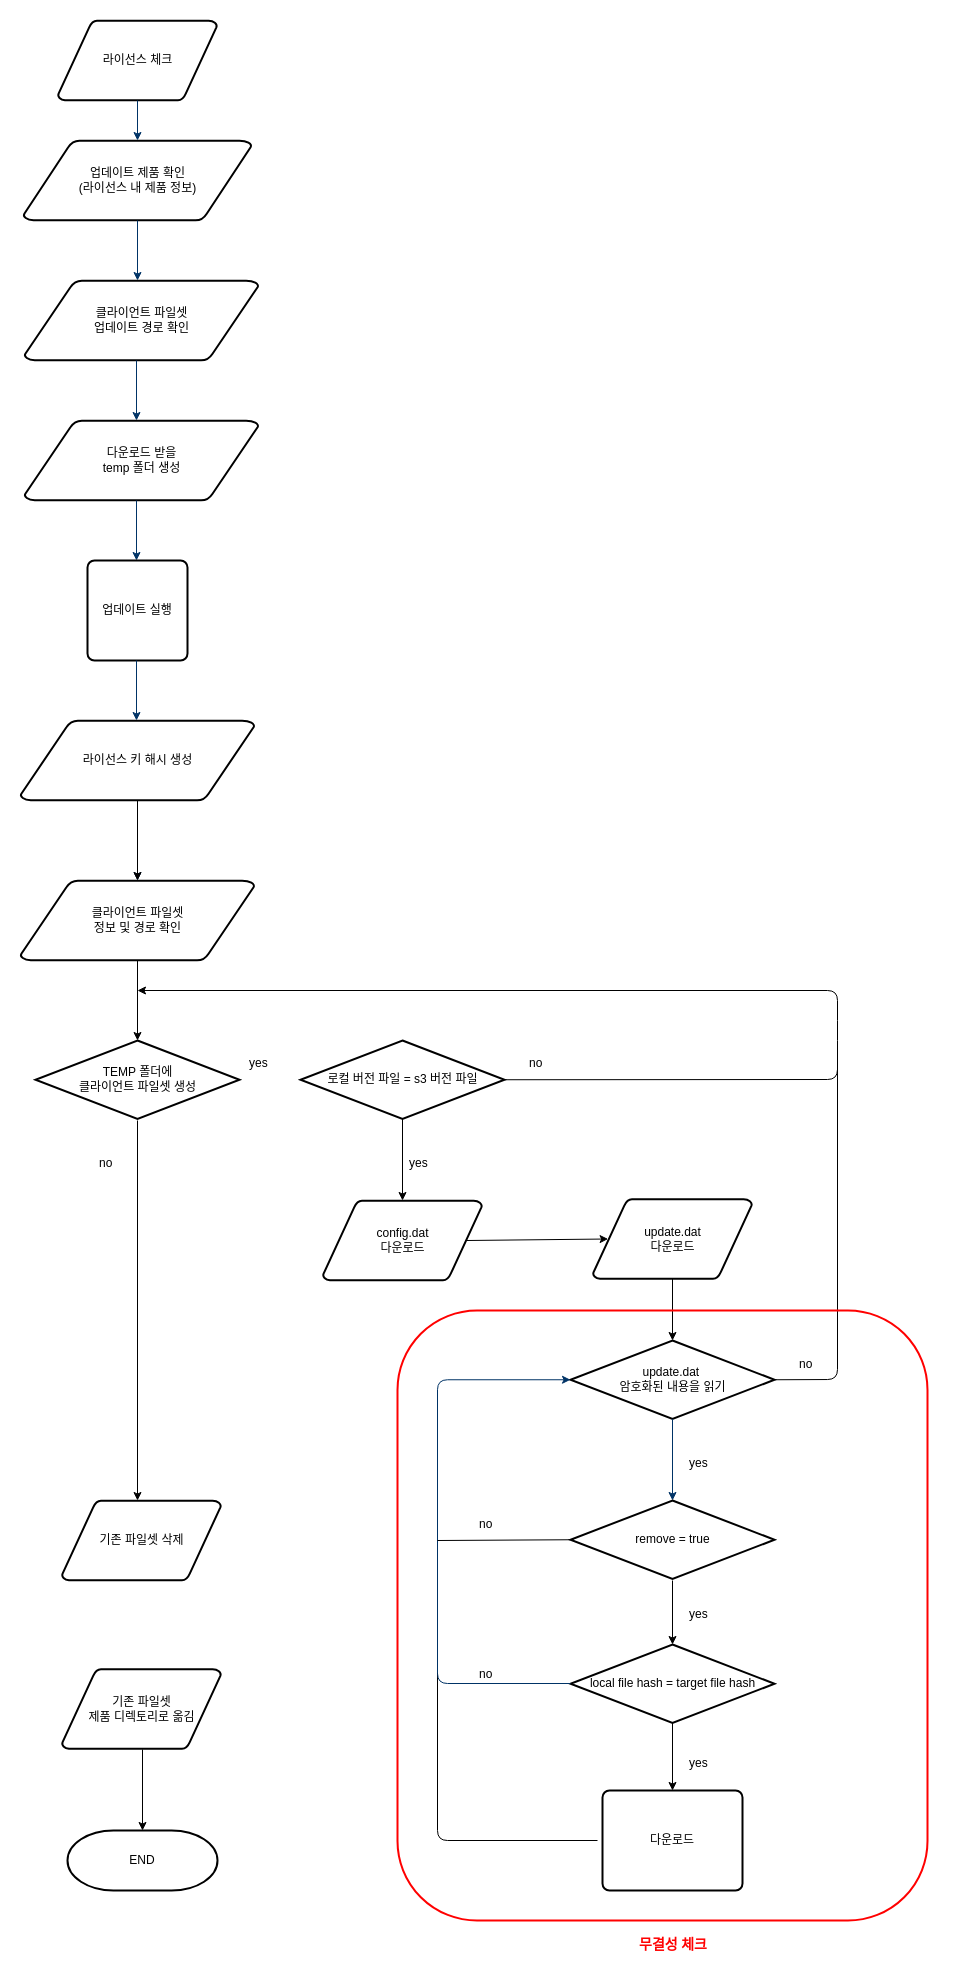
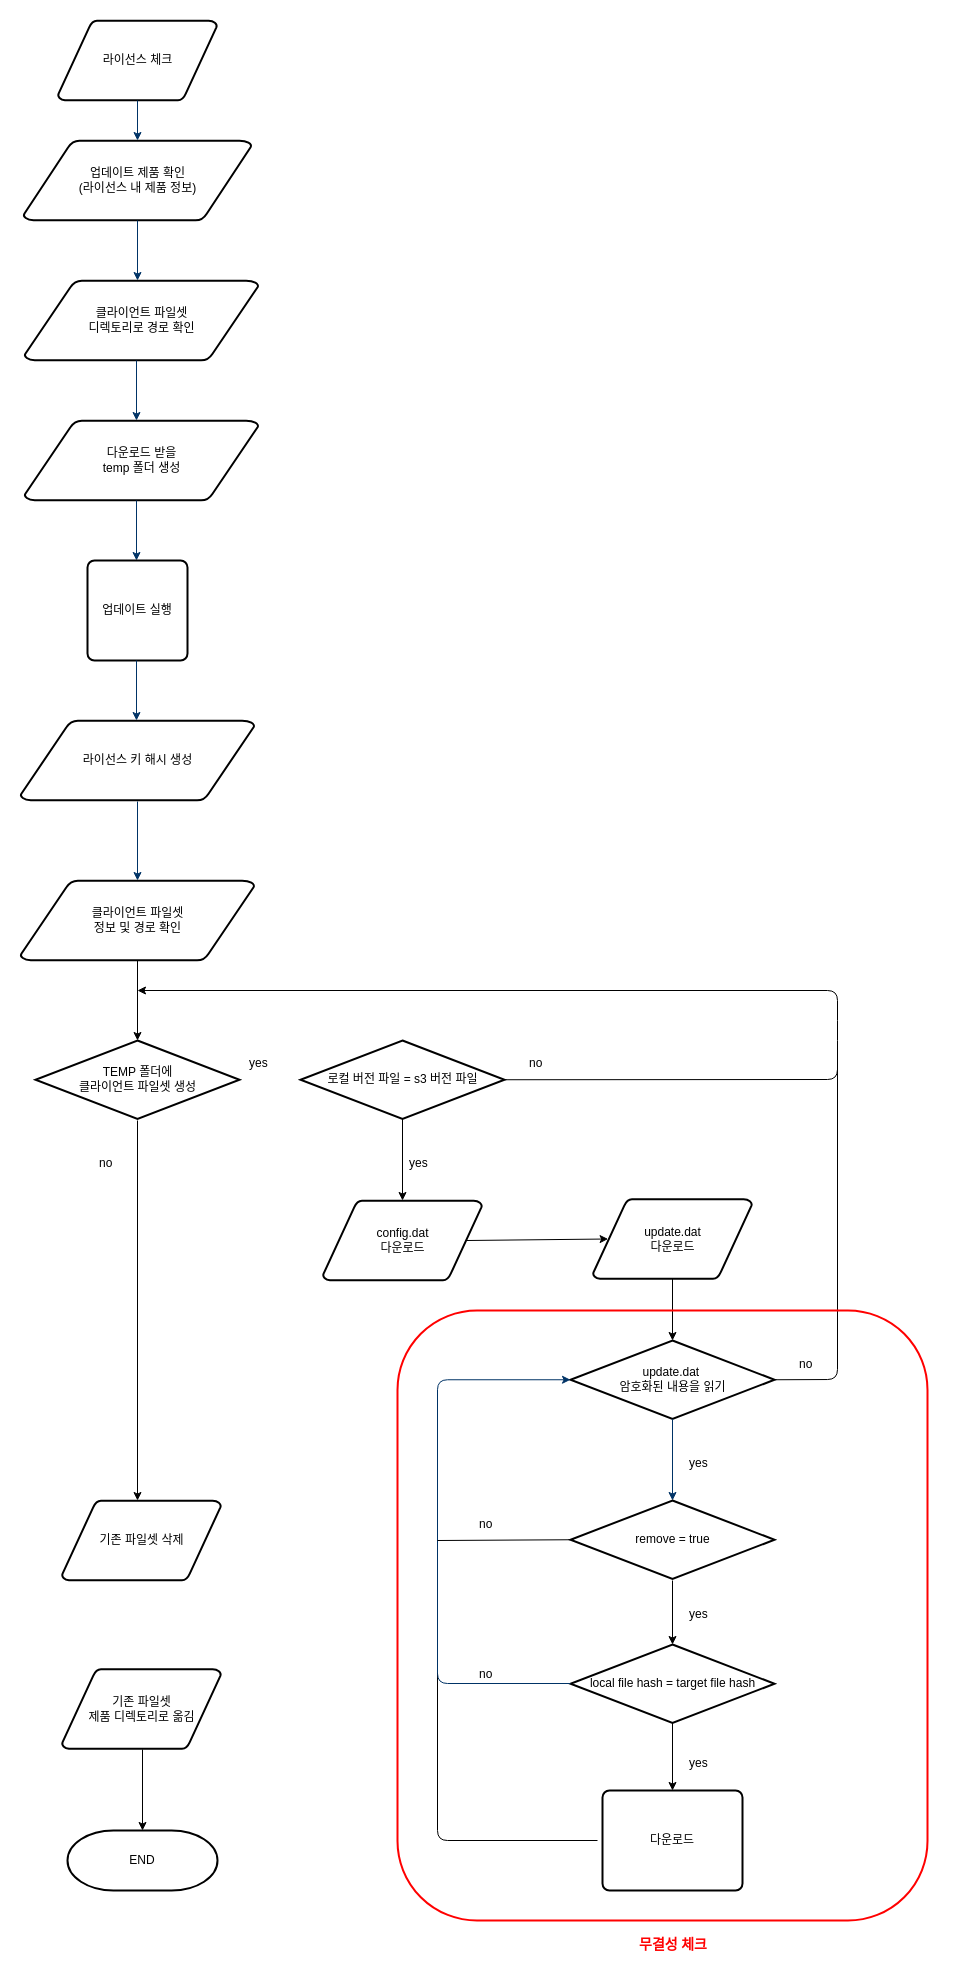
node "클라이언트 파일셋 업데이트 경로 확인": label "클라이언트 파일셋 업데이트 경로 확인" -> "클라이언트 파일셋 디렉토리로 경로 확인"
edge "라이선스 키 해시 생성" -> "클라이언트 파일셋 정보 및 경로 확인": removed
